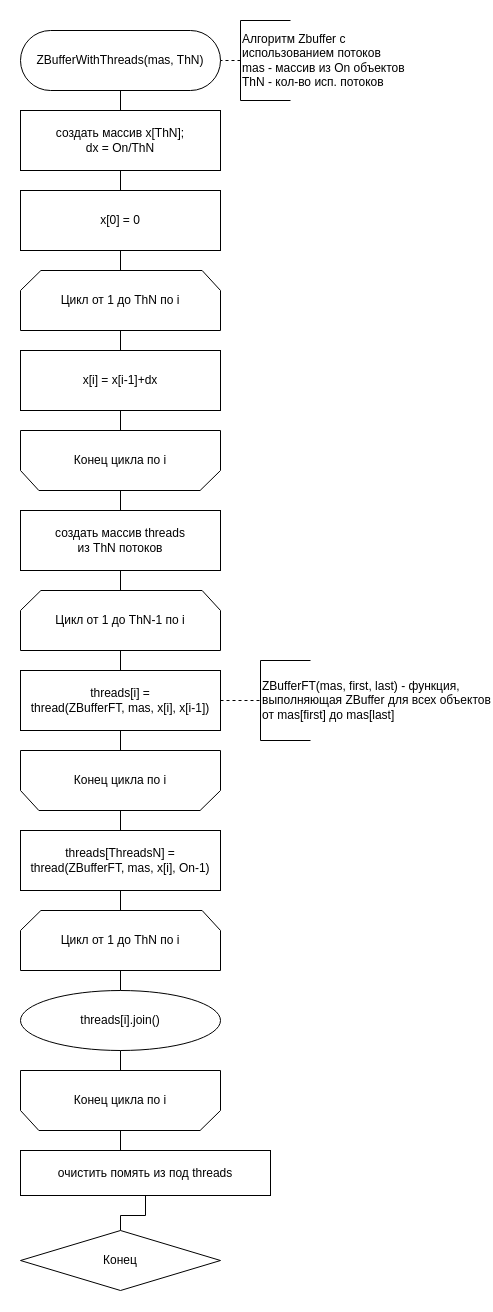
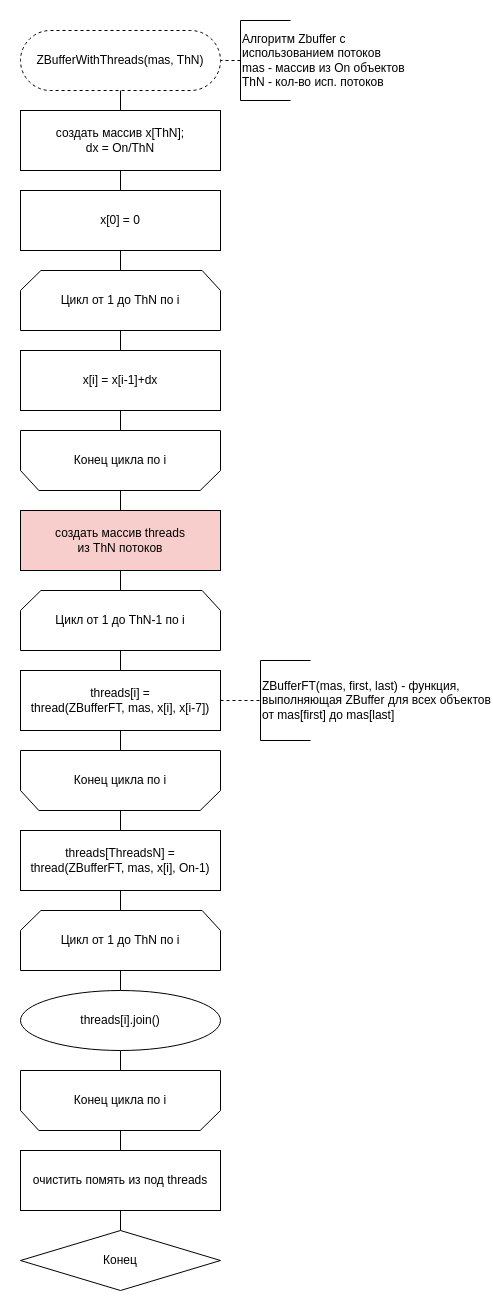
node "ZBufferWithThreads(mas, ThN)": style solid -> dashed
node "создать массив threads из ThN потоков": fillcolor #ffffff -> #f8cecc
node "threads[i] = thread(ZBufferFT, mas, x[i], x[i-1])": label "threads[i] = thread(ZBufferFT, mas, x[i], x[i-1])" -> "threads[i] = thread(ZBufferFT, mas, x[i], x[i-7])"
node "очистить помять из под threads": size 250x45 -> 200x60
